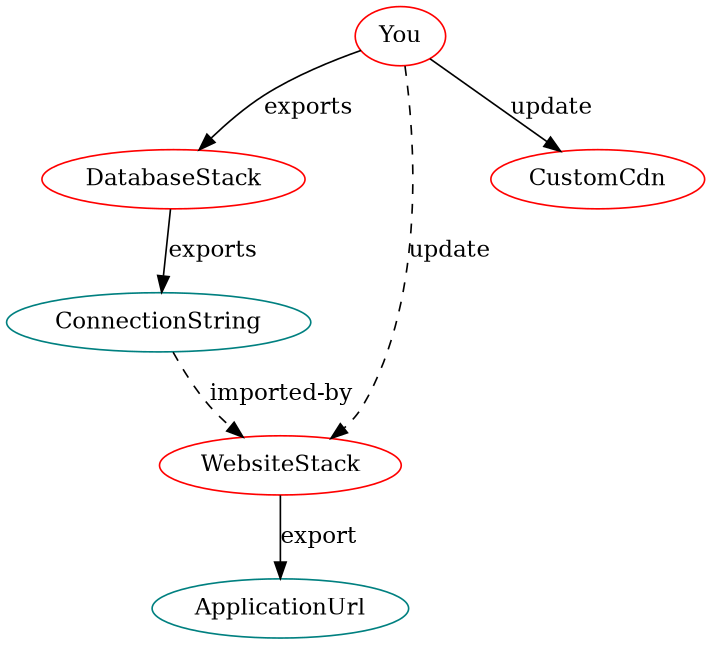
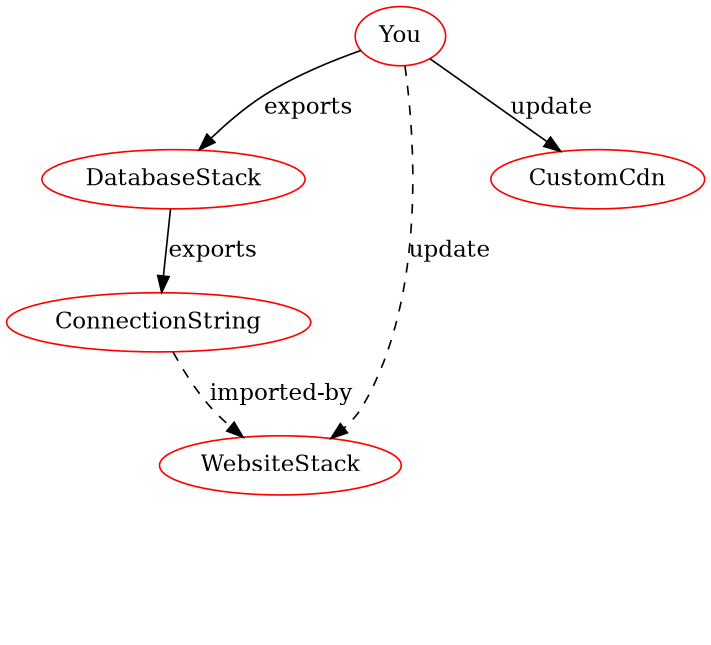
node "ConnectionString": color teal -> red
node "ApplicationUrl": removed
